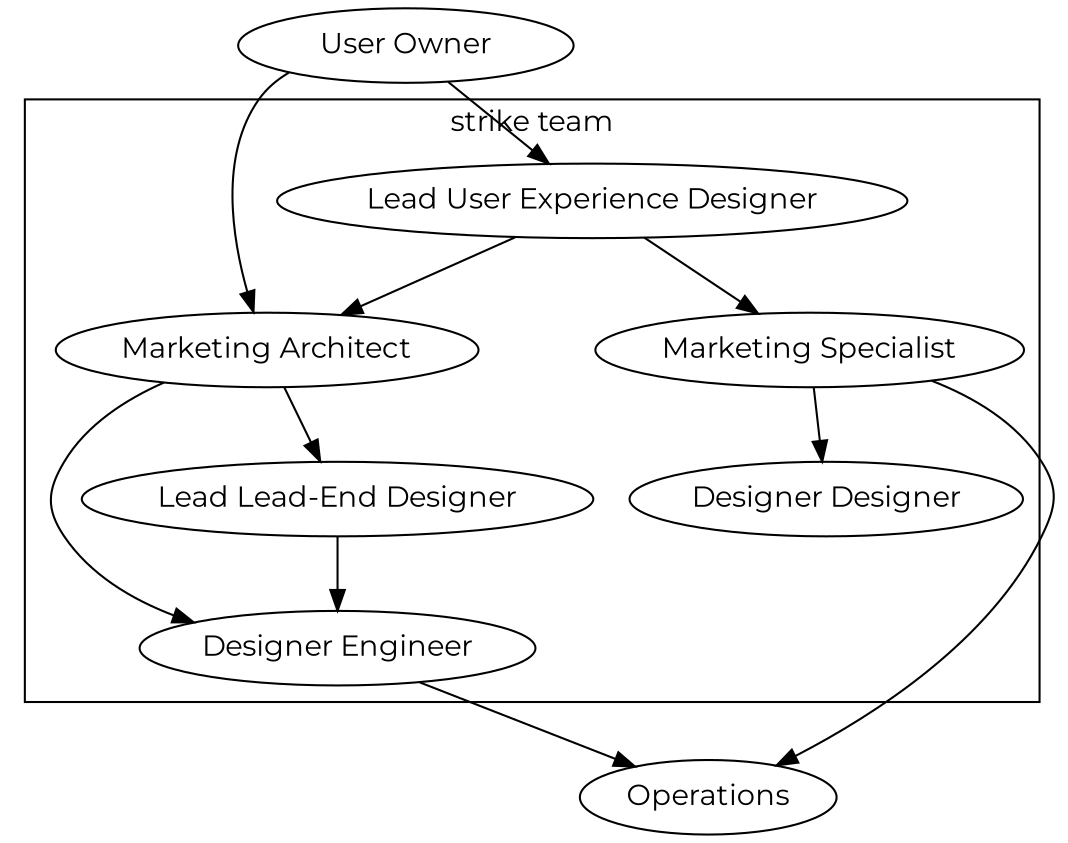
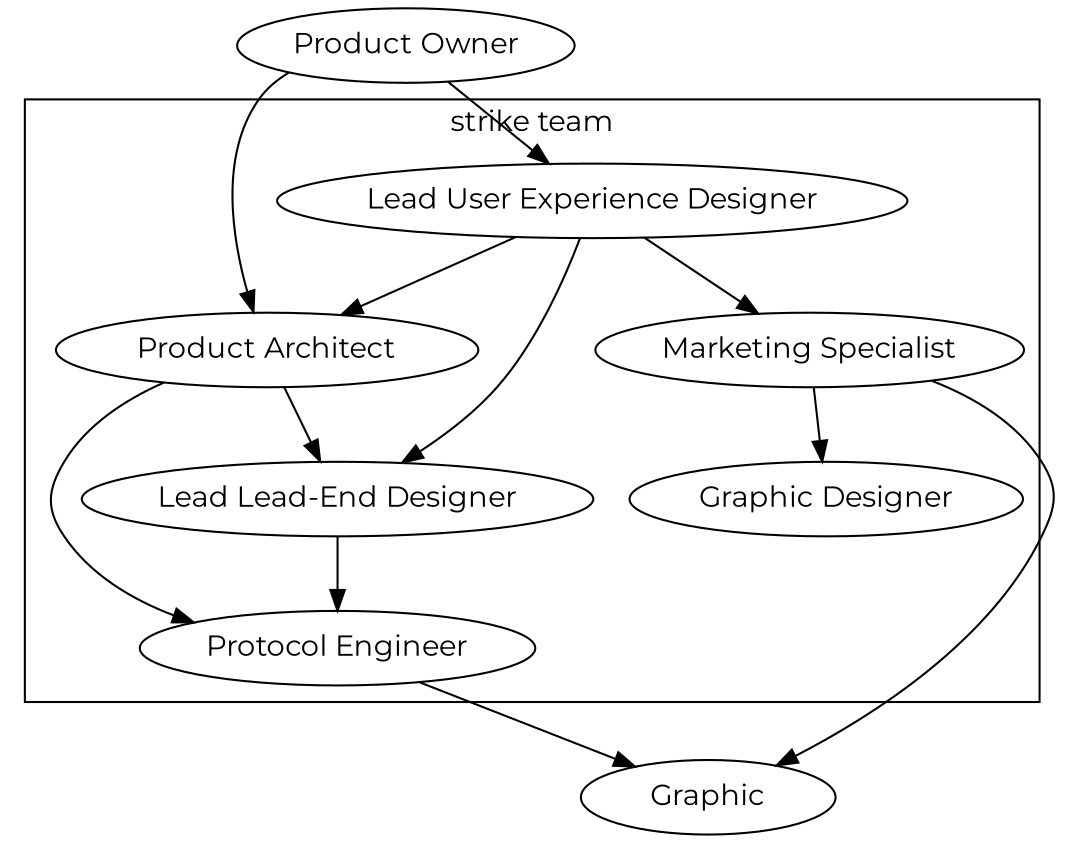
node "User Owner": label "User Owner" -> "Product Owner"
node "Marketing Architect": label "Marketing Architect" -> "Product Architect"
edge "Lead User Experience Designer" -> "Lead Lead-End Designer": added
node "Designer Designer": label "Designer Designer" -> "Graphic Designer"
node "Designer Engineer": label "Designer Engineer" -> "Protocol Engineer"
node "Operations": label "Operations" -> "Graphic"
